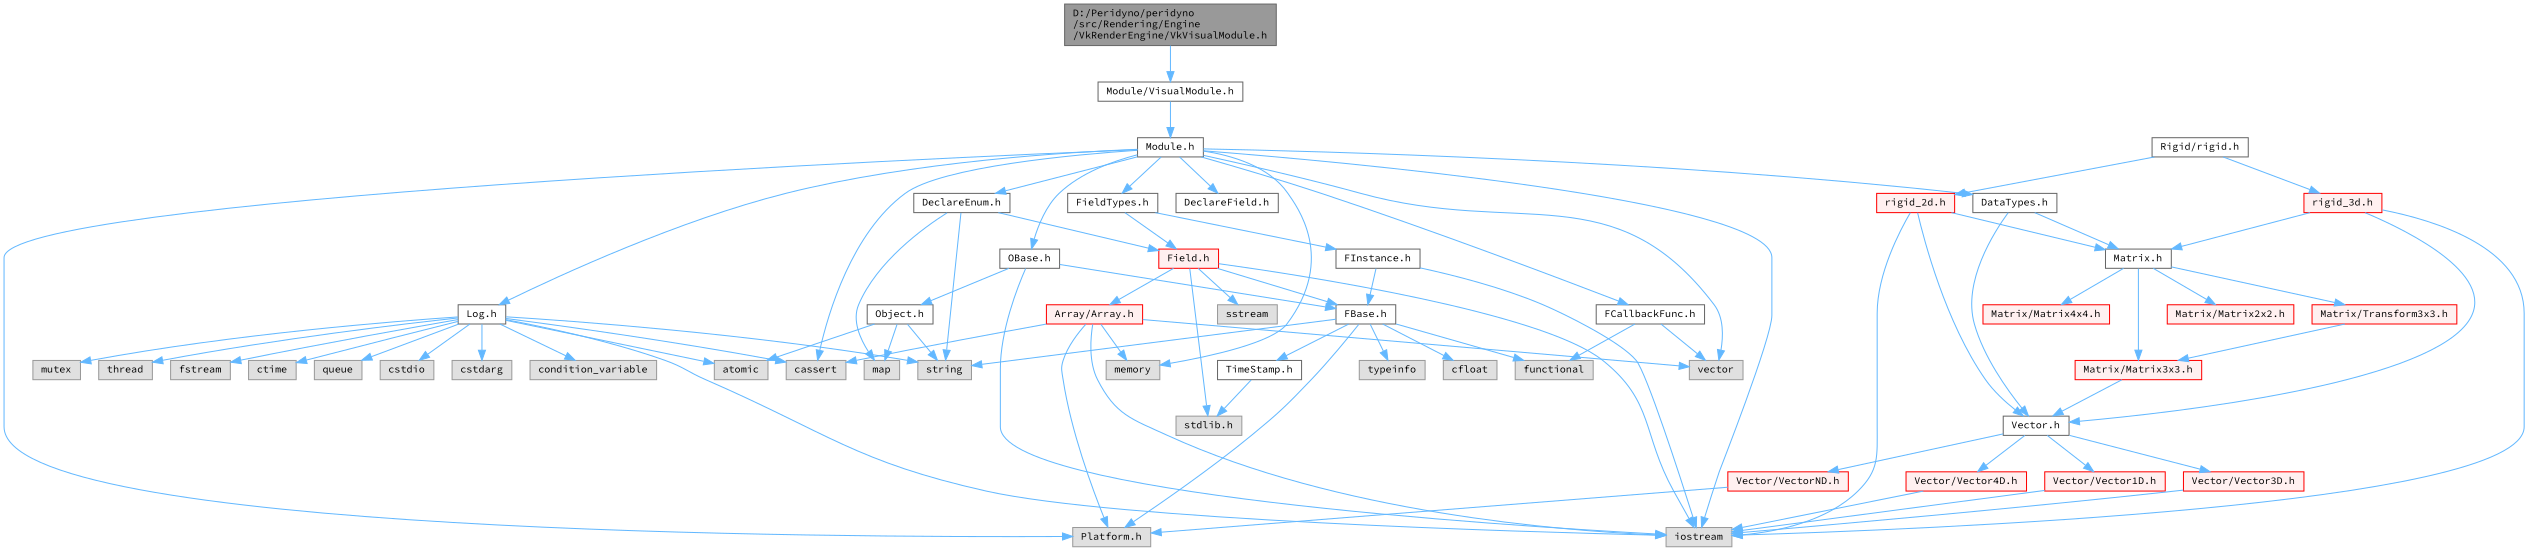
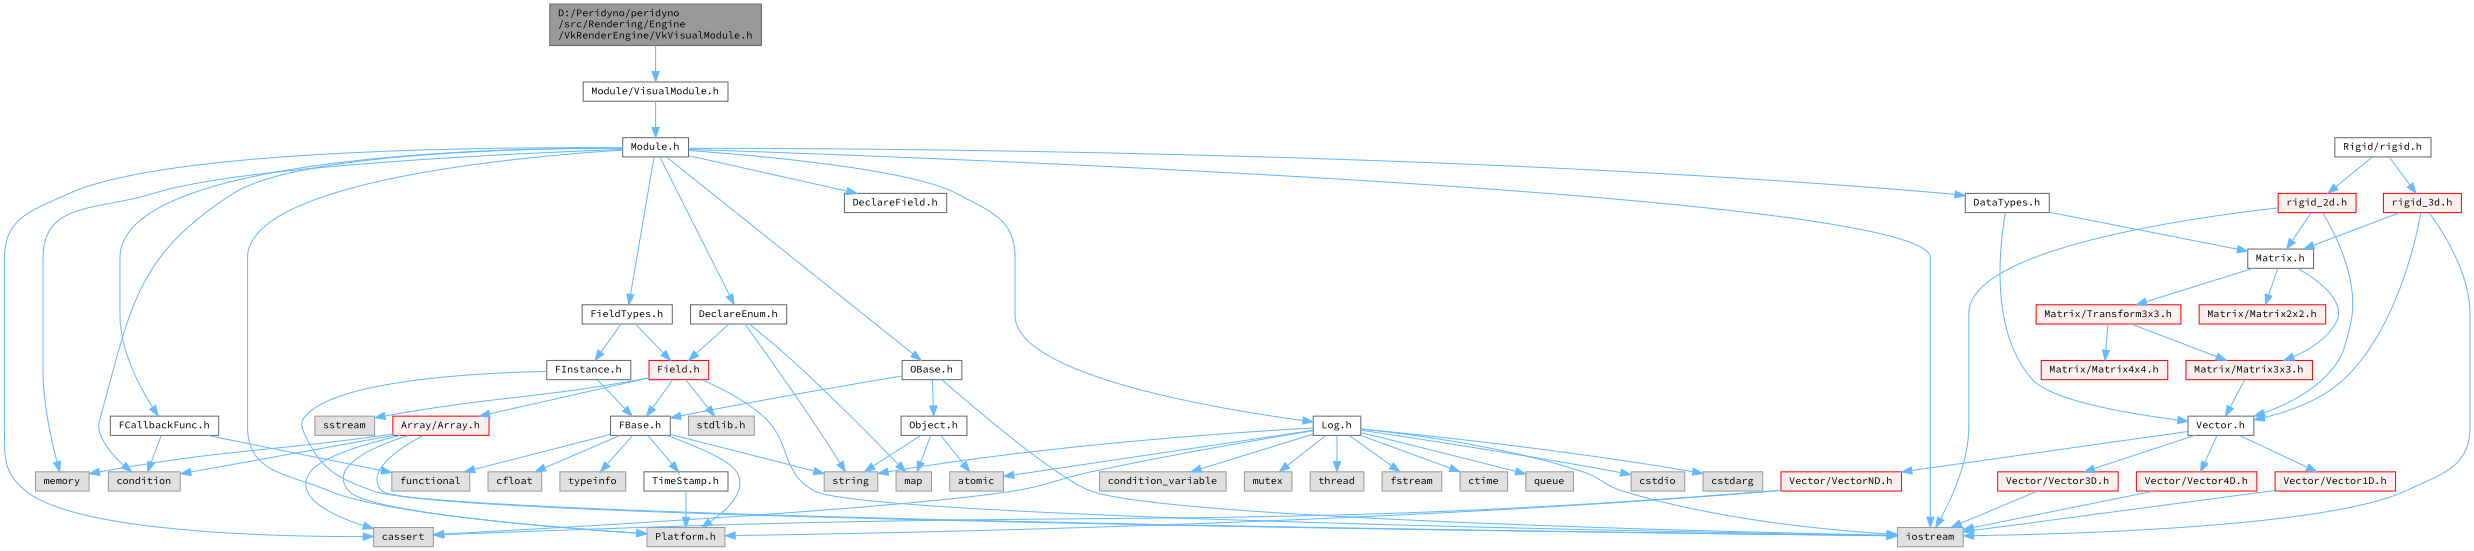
edge "Matrix.h" -> "Matrix/Matrix4x4.h": now "Matrix/Transform3x3.h" -> "Matrix/Matrix4x4.h"
node "vector": label "vector" -> "condition"
edge "TimeStamp.h" -> "stdlib.h": now "TimeStamp.h" -> "Platform.h"
edge "Vector/VectorND.h" -> "cassert": added
